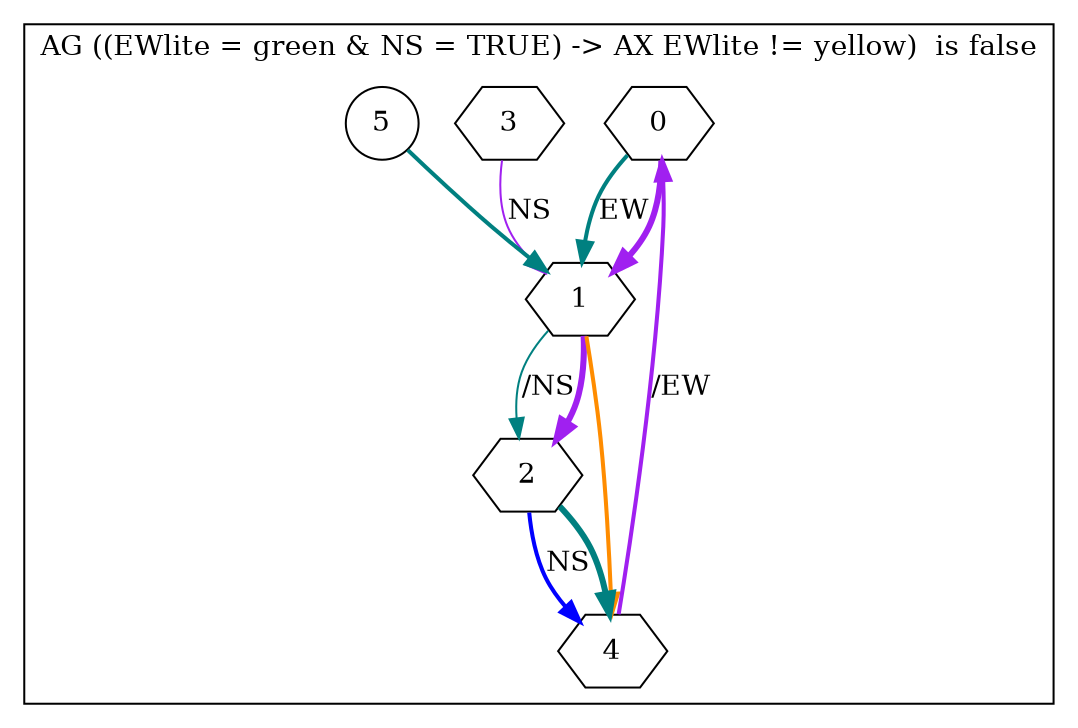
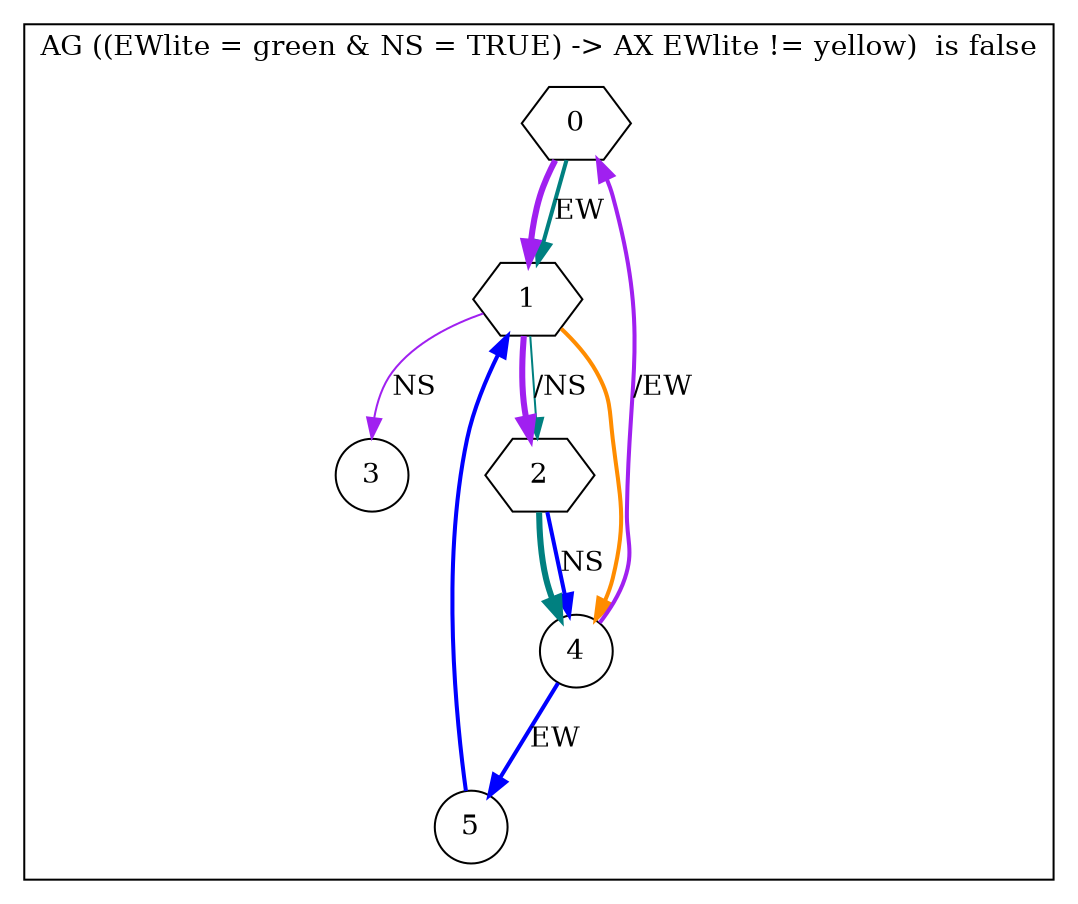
node "3": shape hexagon -> circle
edge "5" -> "1": color teal -> blue
edge "3" -> "1": reversed
node "4": shape hexagon -> circle
edge "4" -> "5": added, label "EW"
